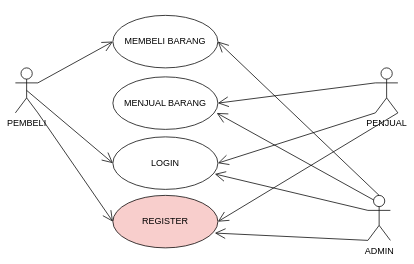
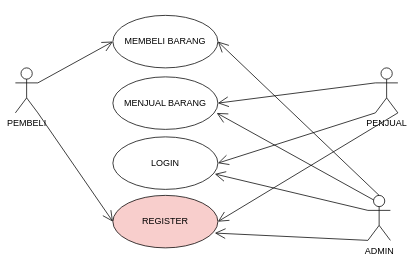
edge "PEMBELI" -> "LOGIN": removed
